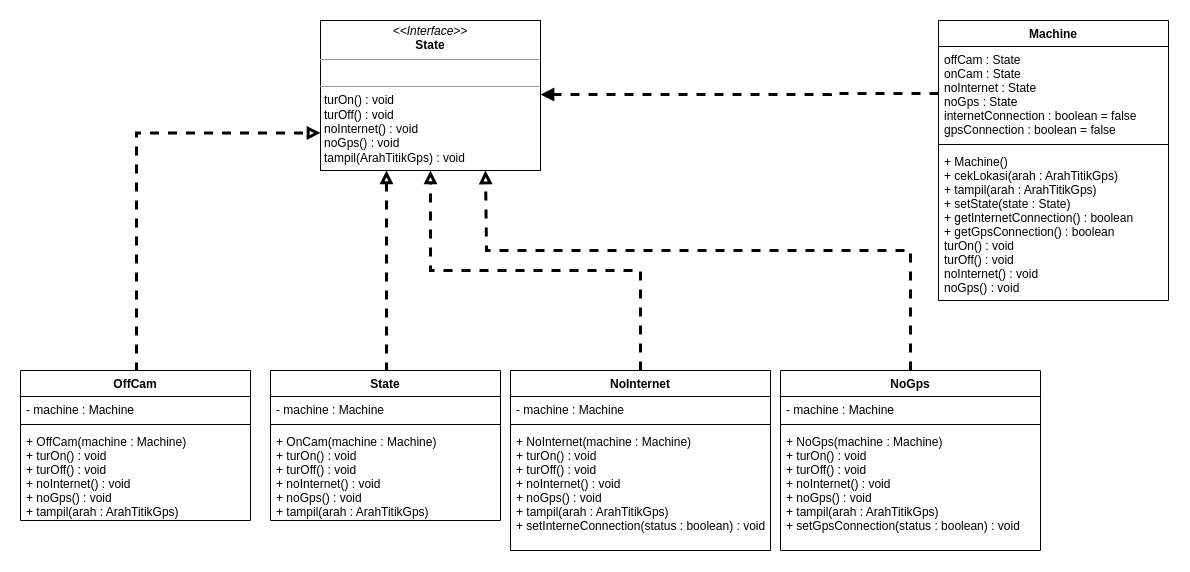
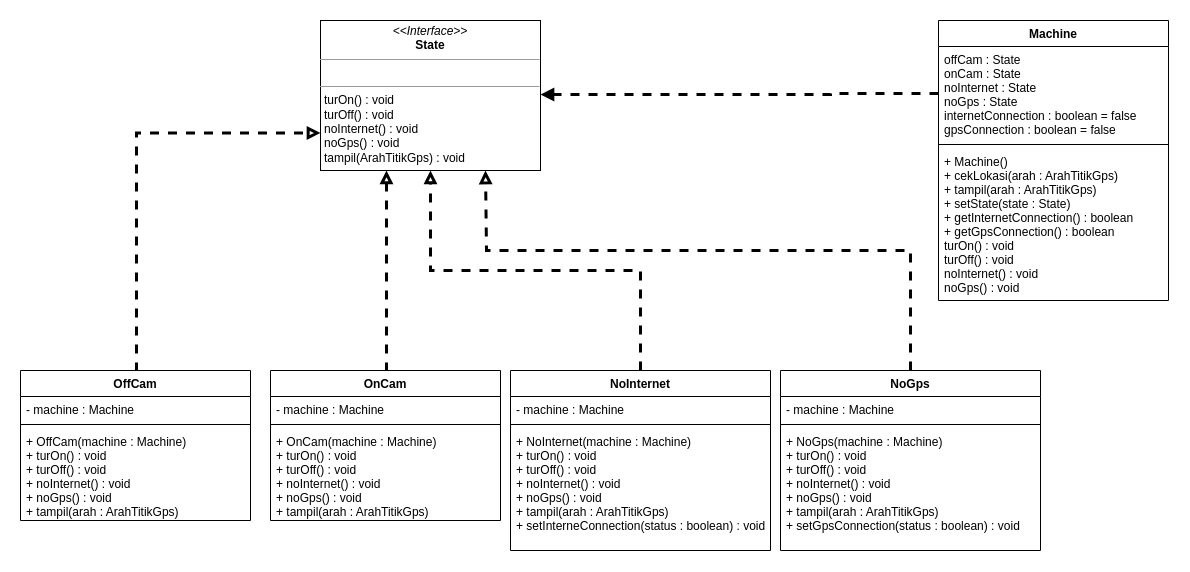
node "State": label "State" -> "OnCam"
